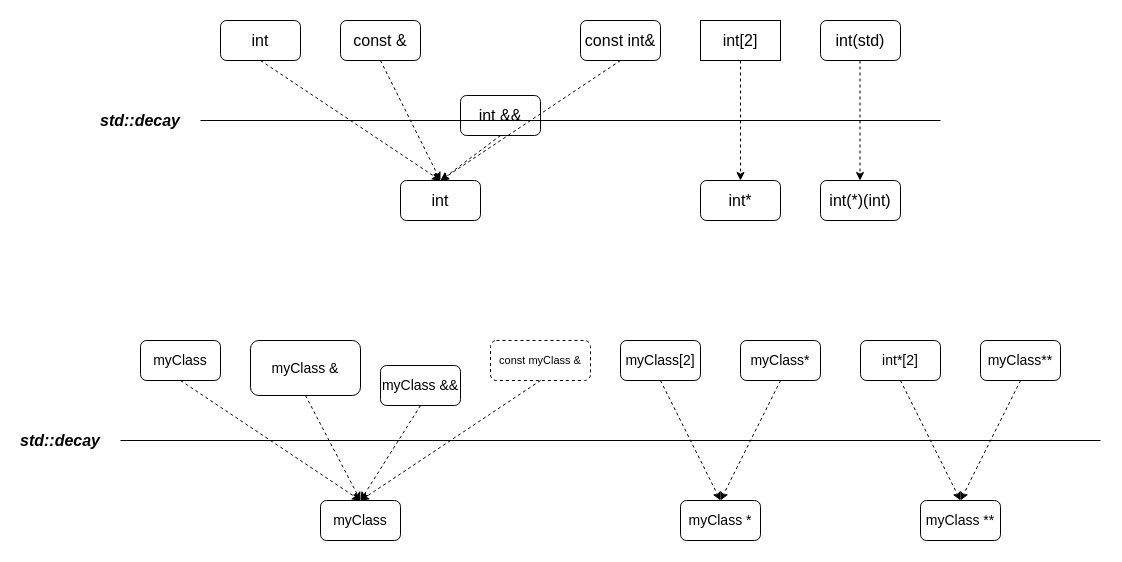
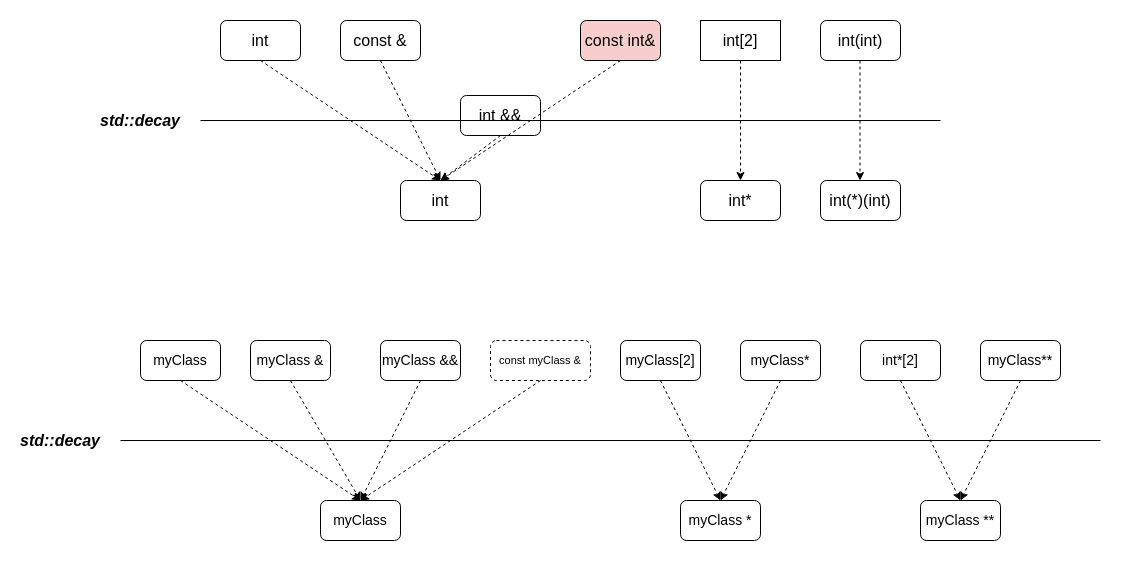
node "const int&": fillcolor #ffffff -> #f8cecc
node "int(std)": label "int(std)" -> "int(int)"
node "myClass &": size 110x55 -> 80x40
node "myClass &&": moved (421, 386) -> (421, 361)
